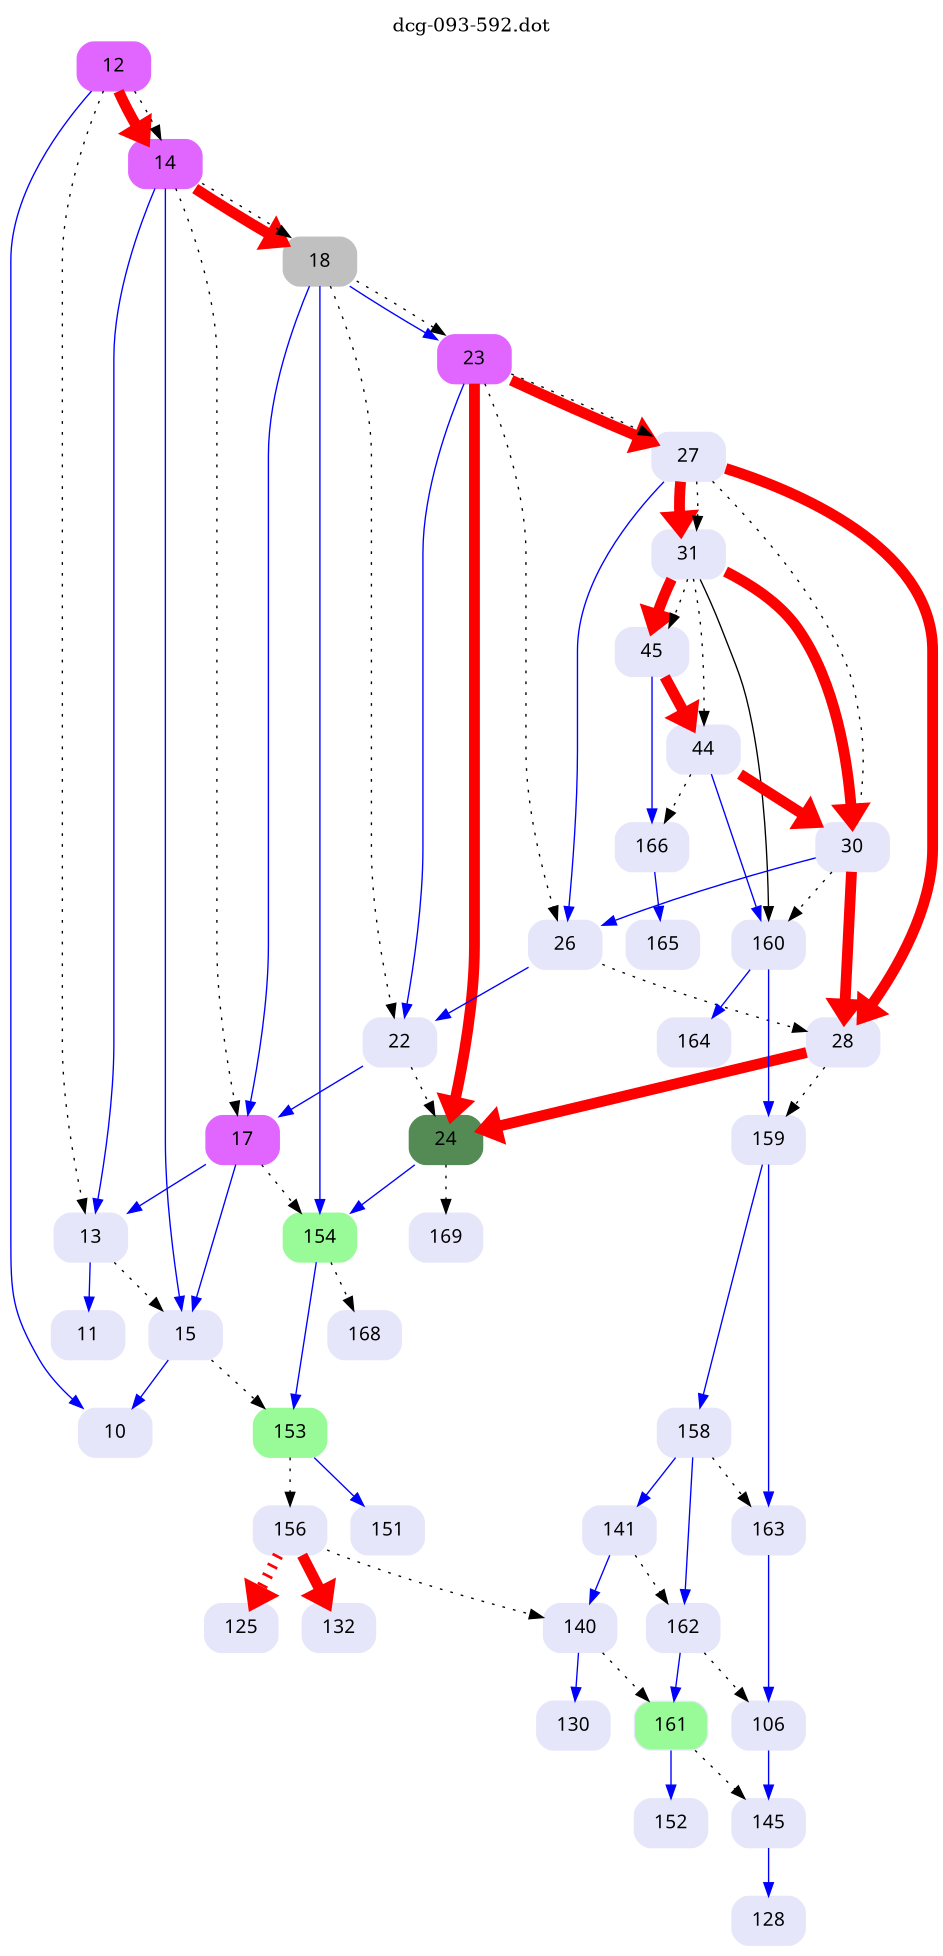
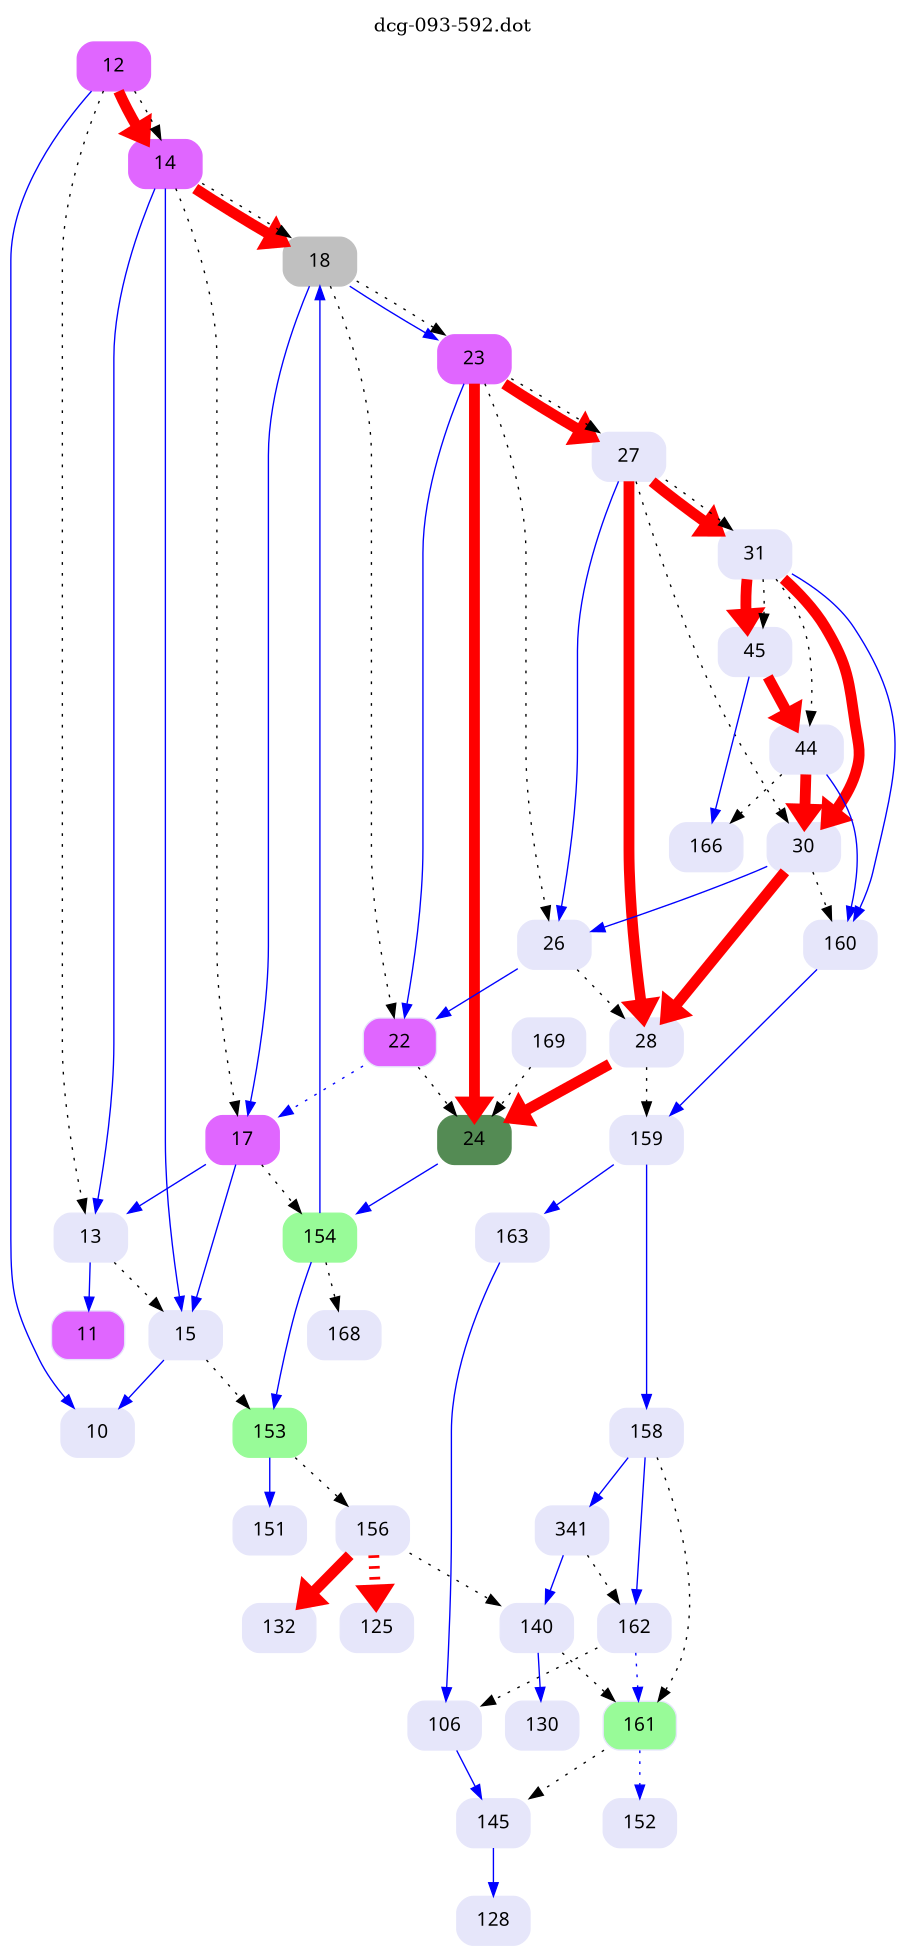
edge "31" -> "160": color black -> blue
edge "18" -> "154": reversed
node "165": removed
node "22": fillcolor lavender -> mediumorchid1
node "164": removed
edge "22" -> "17": style solid -> dotted
edge "24" -> "169": reversed
node "11": fillcolor lavender -> mediumorchid1
edge "158" -> "163": now "158" -> "161"
node "141": label "141" -> "341"
edge "162" -> "161": style solid -> dotted
edge "161" -> "152": style solid -> dotted
